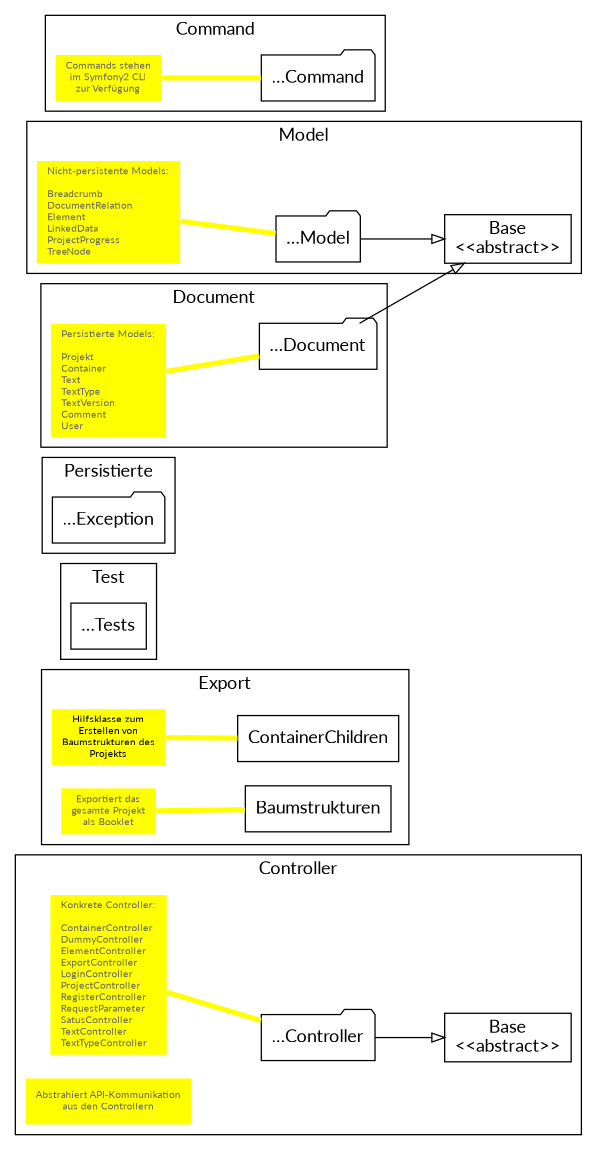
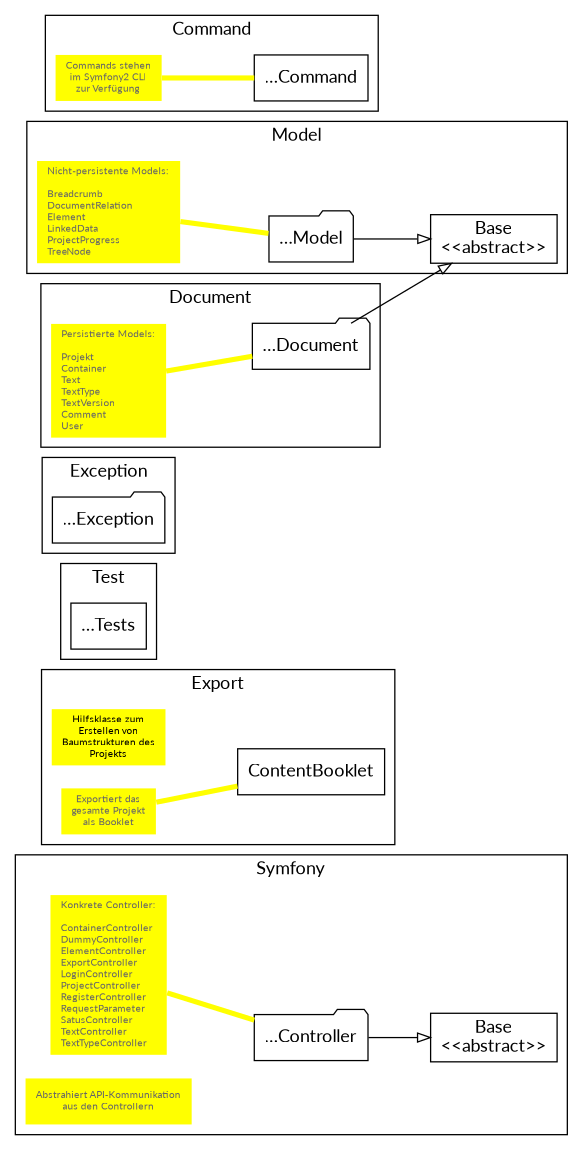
node "…Command": shape folder -> box
cluster "Persistierte": label "Persistierte" -> "Exception"
node "ContainerChildren": removed
node "Baumstrukturen": label "Baumstrukturen" -> "ContentBooklet"
cluster "Controller": label "Controller" -> "Symfony"
